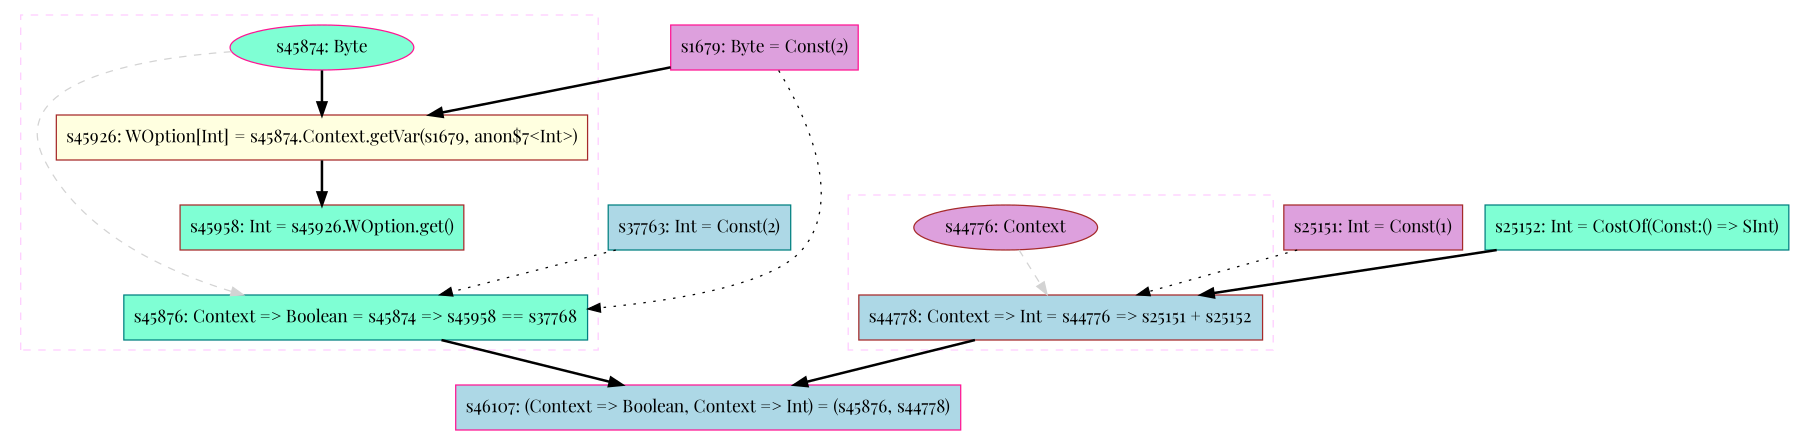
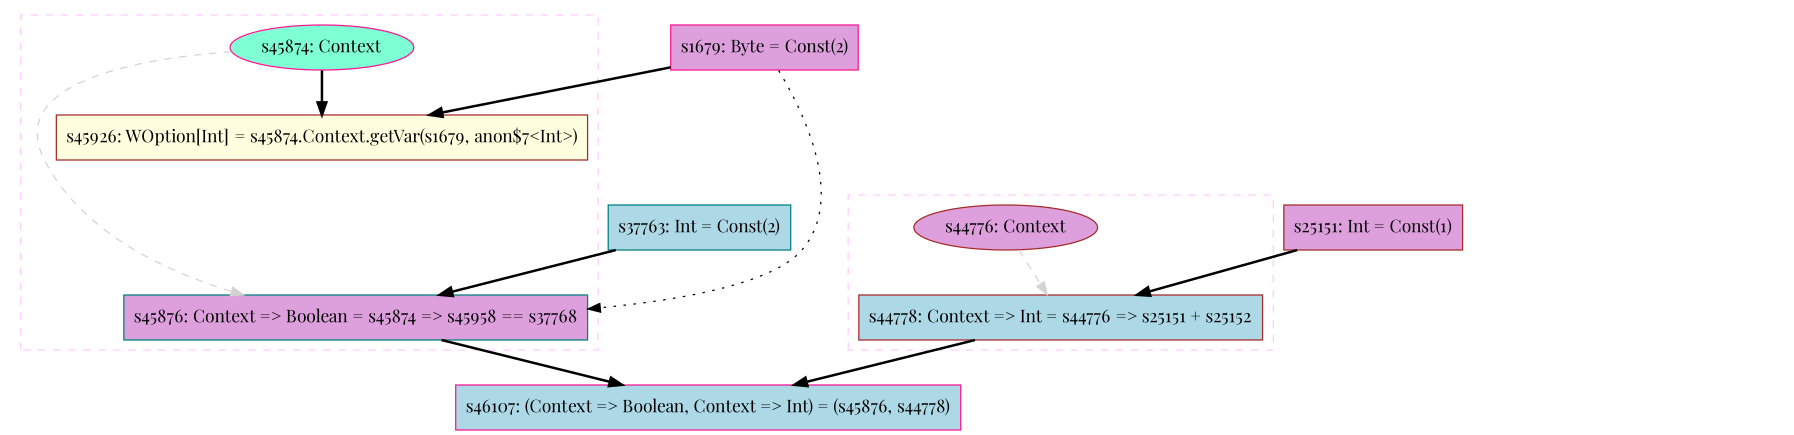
node "s45874: Byte": label "s45874: Byte" -> "s45874: Context"
node "s45958: Int = s45926.WOption.get()": removed
node "s25152: Int = CostOf(Const:() => SInt)": removed
edge "s37763: Int = Const(2)" -> "s45876: Context => Boolean = s45874 => s45958 == s37768": style dotted -> bold
edge "s25151: Int = Const(1)" -> "s44778: Context => Int = s44776 => s25151 + s25152": style dotted -> bold
node "s45876: Context => Boolean = s45874 => s45958 == s37768": fillcolor aquamarine -> plum
